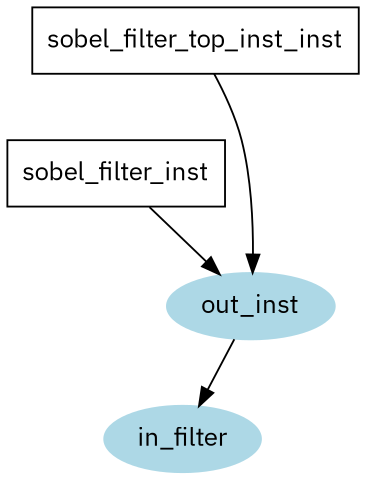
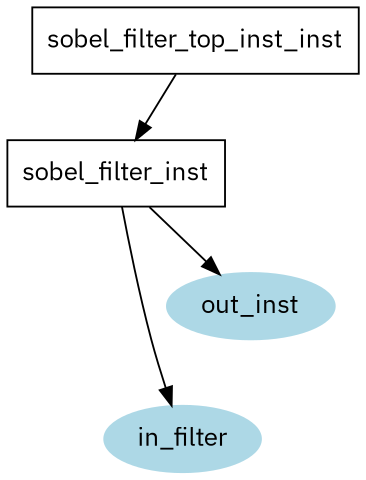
edge "sobel_filter_top_inst_inst" -> "out_inst": now "sobel_filter_top_inst_inst" -> "sobel_filter_inst"
edge "out_inst" -> "in_filter": now "sobel_filter_inst" -> "in_filter"
